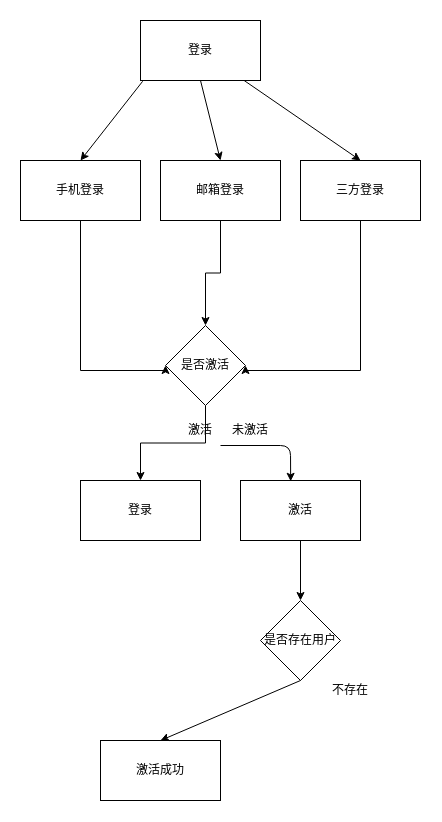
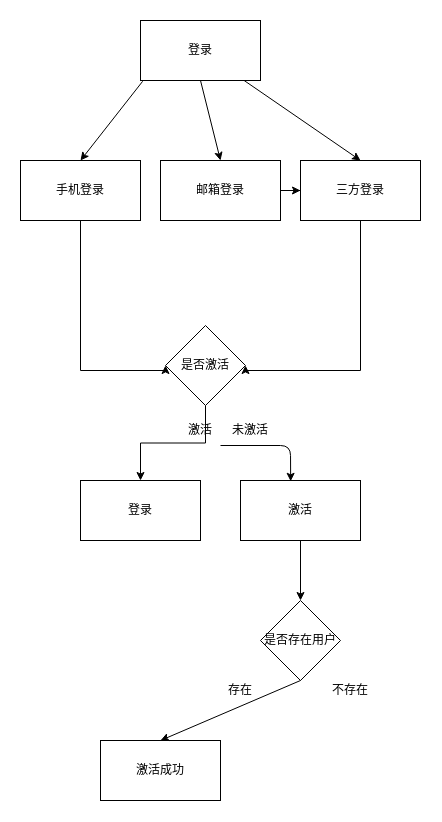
edge "邮箱登录" -> "是否激活": now "邮箱登录" -> "三方登录"
node "存在": added
